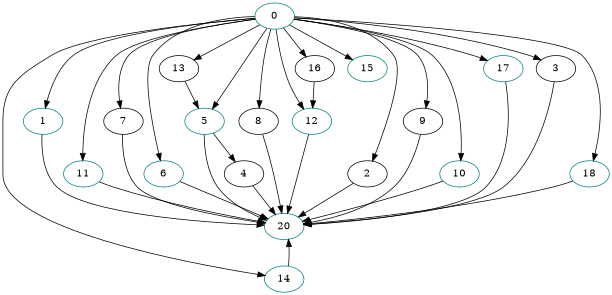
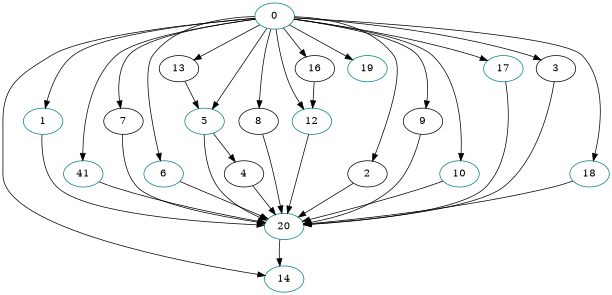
node "15": label "15" -> "19"
node "11": label "11" -> "41"
edge "14" -> "20": reversed
